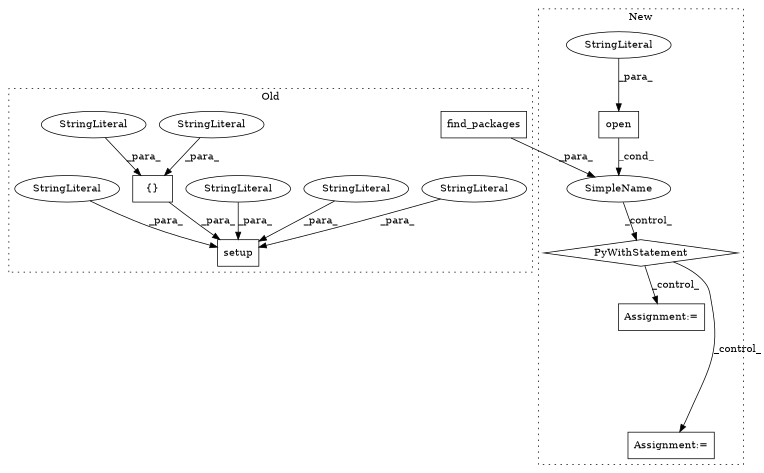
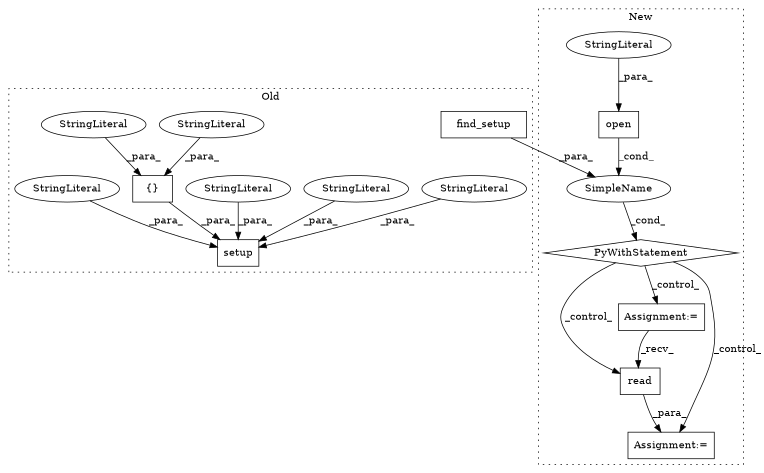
node "find_packages": label "find_packages" -> "find_setup"
edge "SimpleName" -> "PyWithStatement": label "_control_" -> "_cond_"
node "read": added
